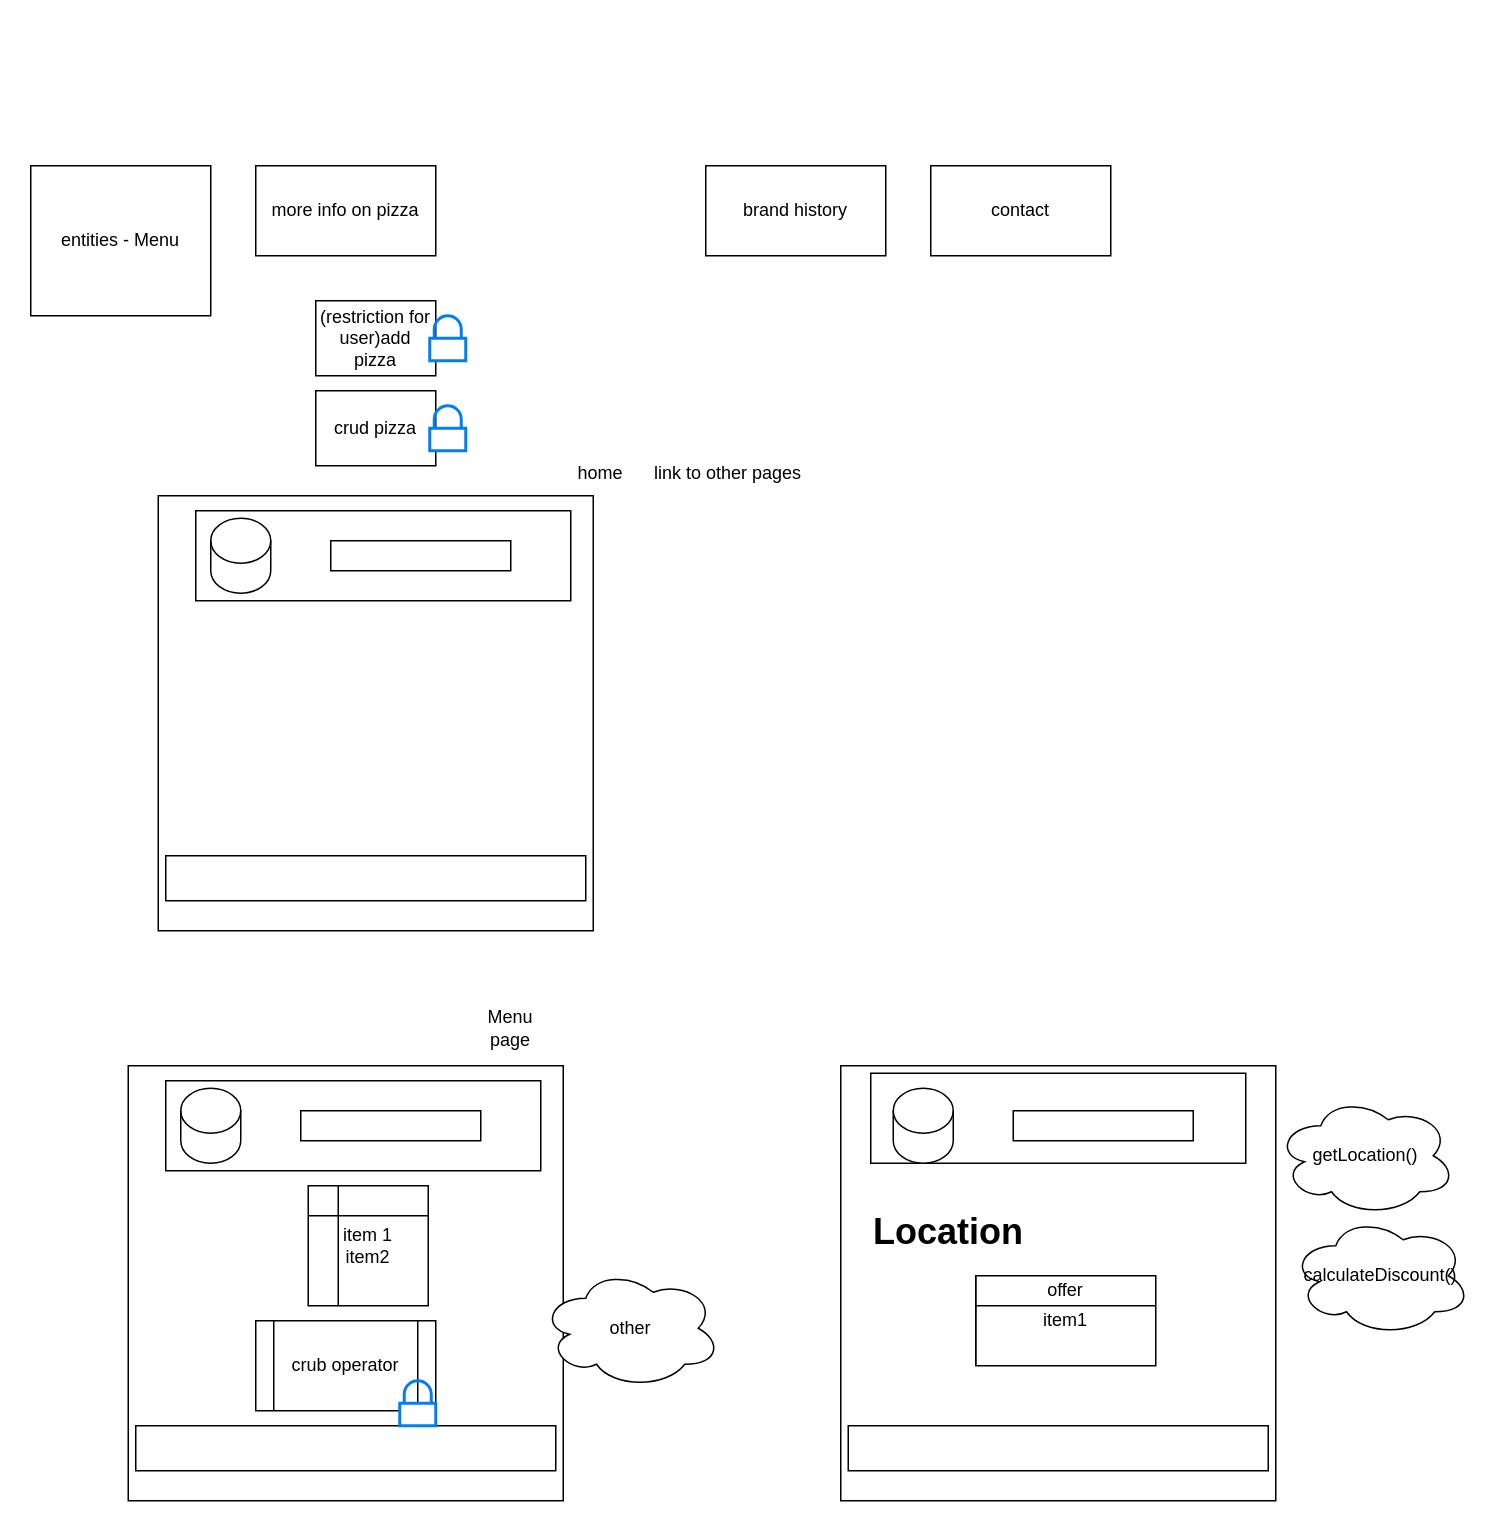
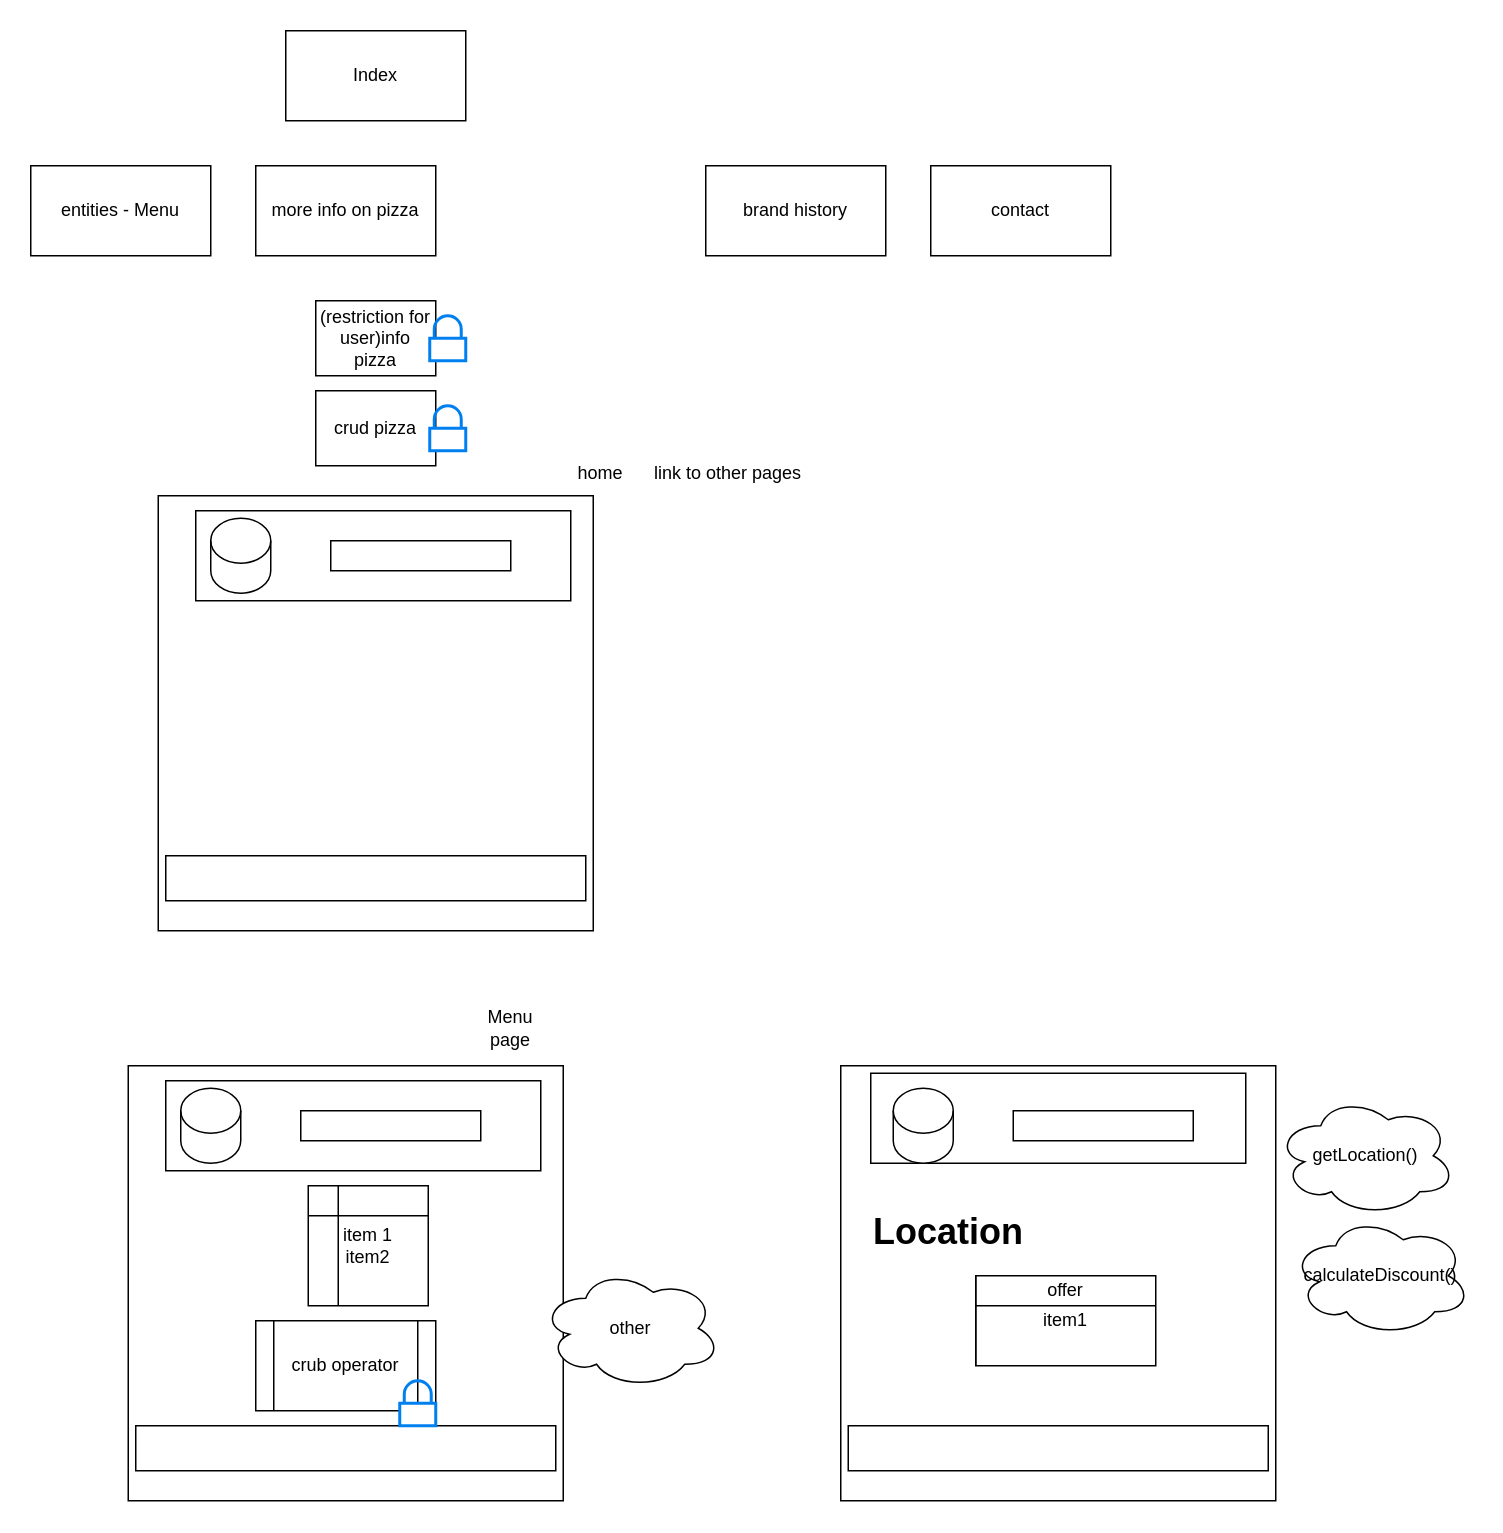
node "Index": added
node "entities - Menu": size 180x150 -> 180x90
node "(restriction for user)add pizza": label "(restriction for user)add pizza" -> "(restriction for user)info pizza"
